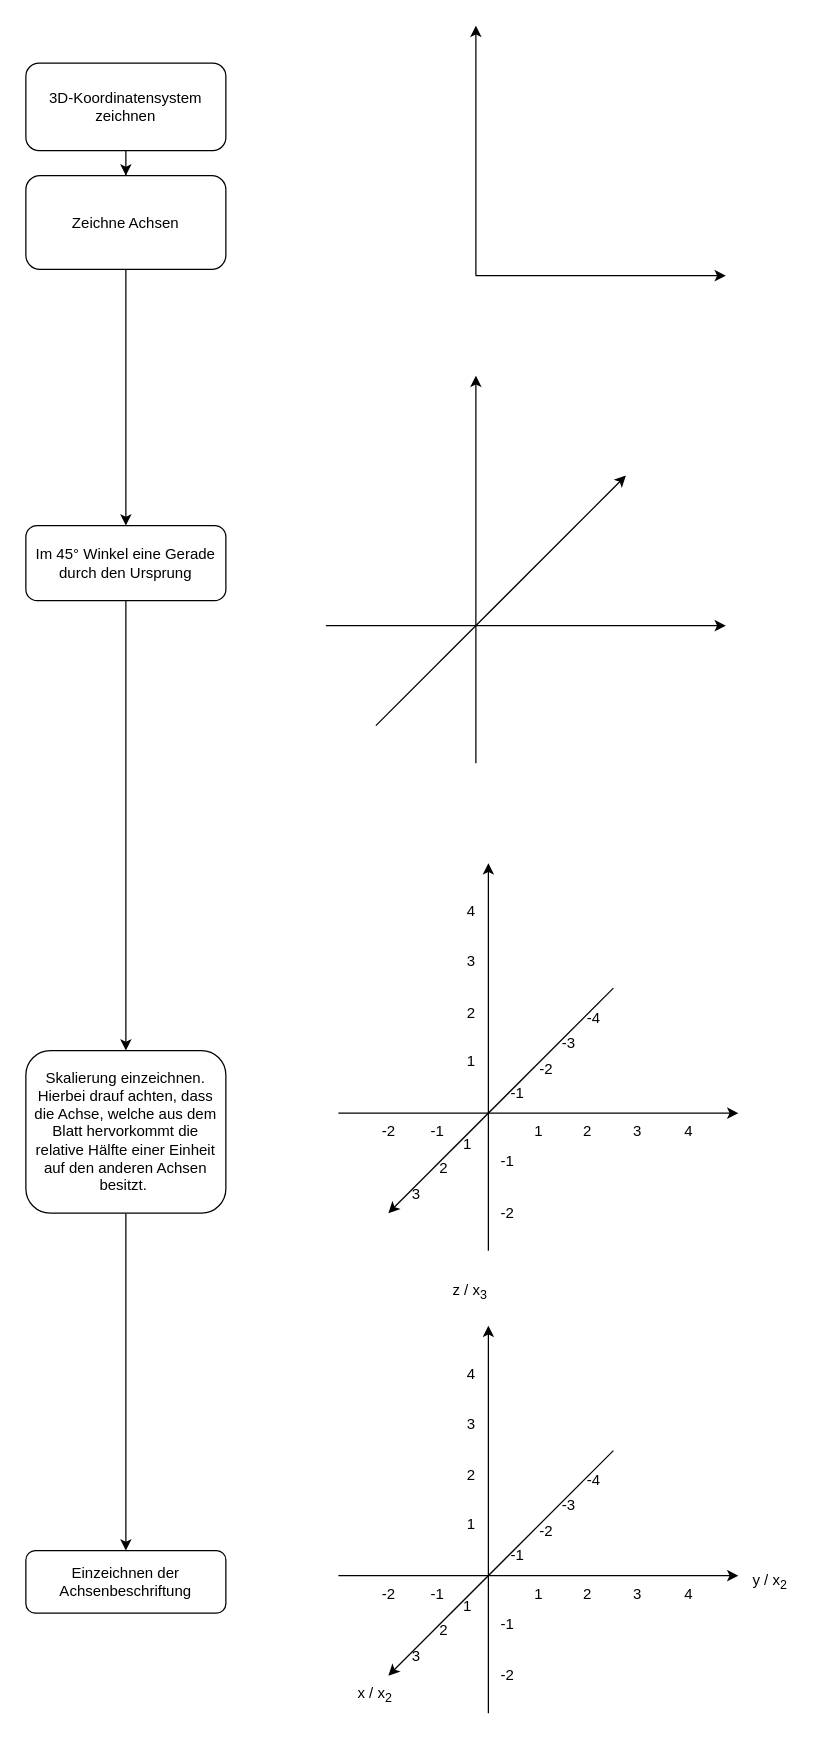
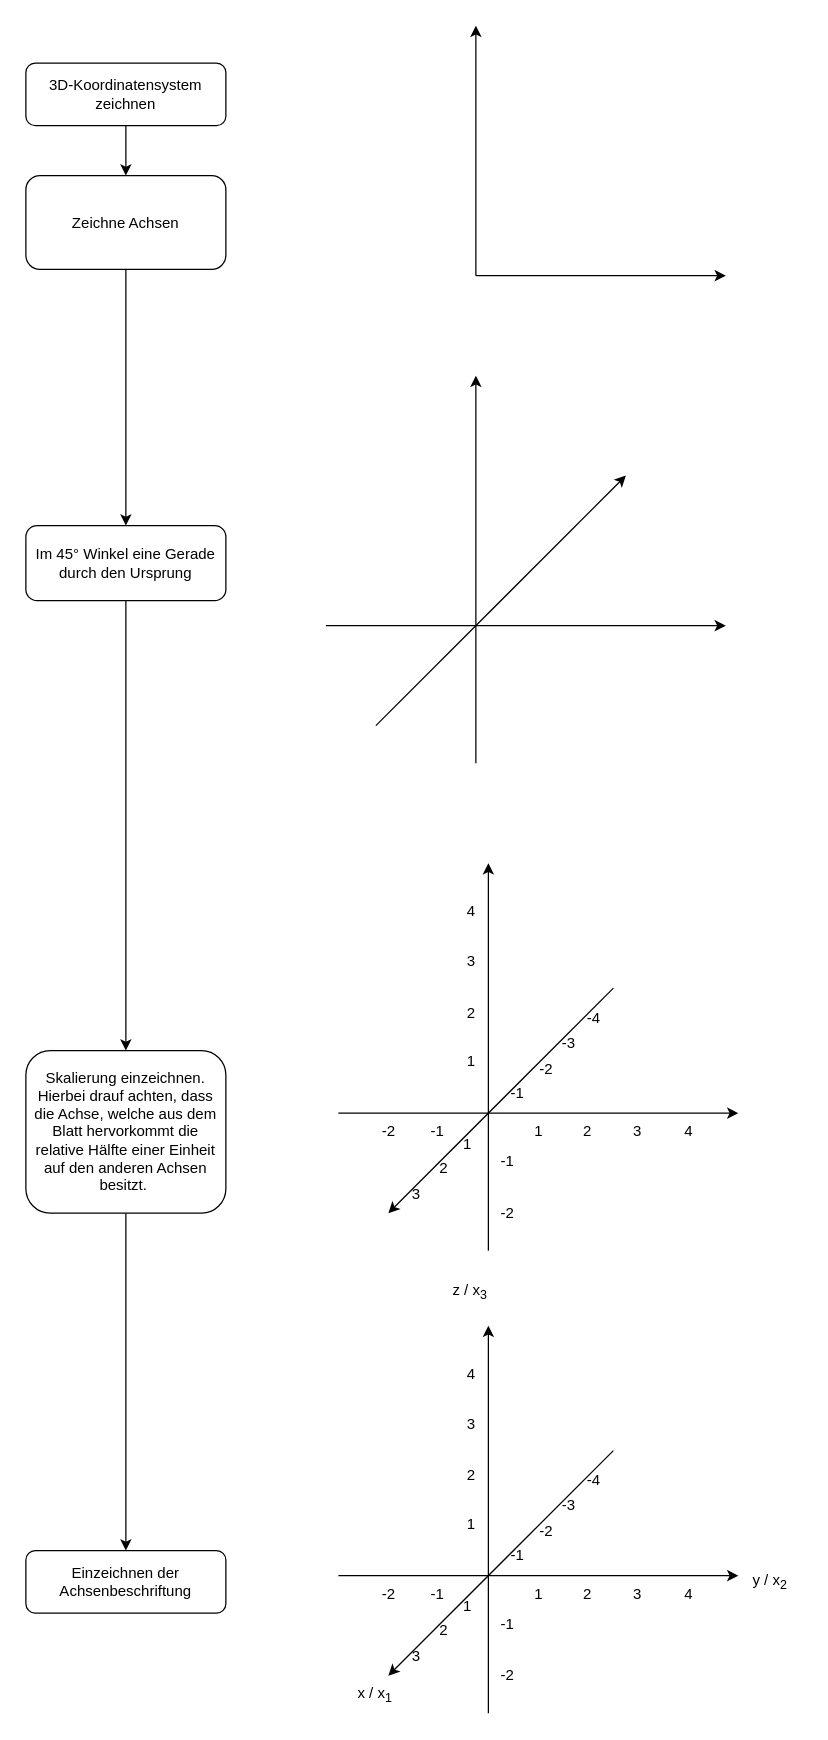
node "3D-Koordinatensystem zeichnen": size 200x88 -> 200x63
node "x / x2": label "x / x2" -> "x / x1"
